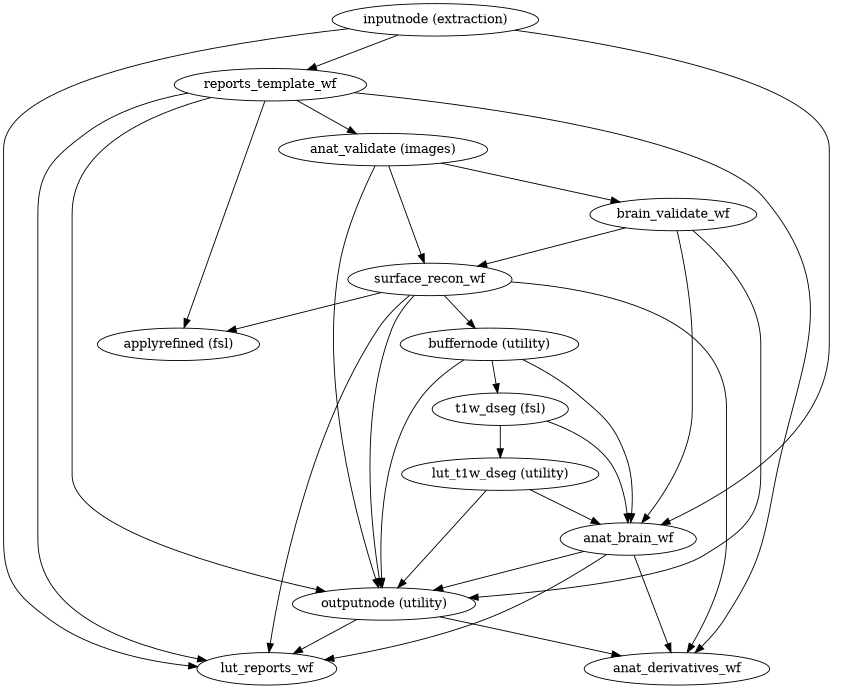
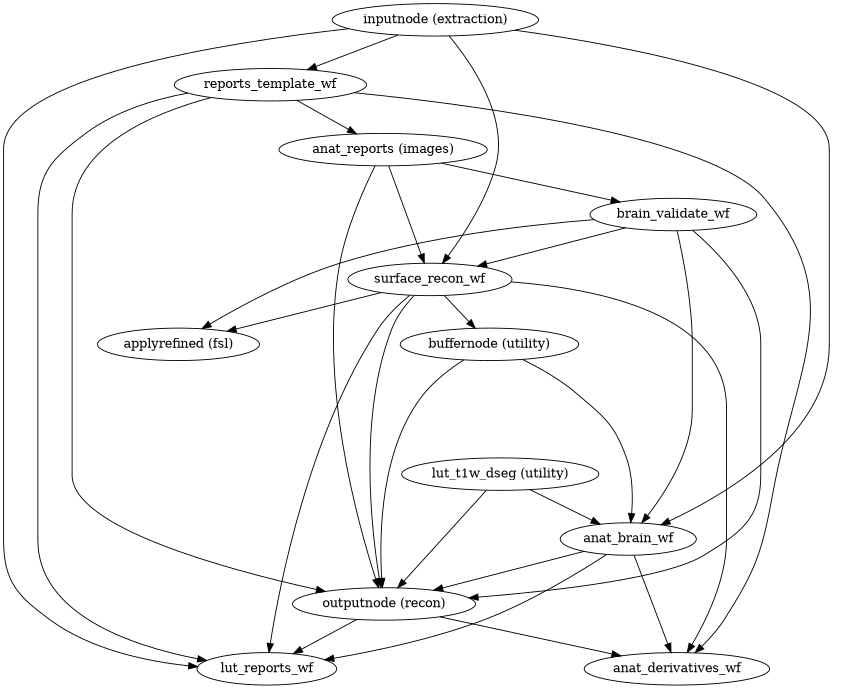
edge "inputnode (extraction)" -> "surface_recon_wf": added
node "anat_validate (images)": label "anat_validate (images)" -> "anat_reports (images)"
edge "reports_template_wf" -> "applyrefined (fsl)": now "brain_validate_wf" -> "applyrefined (fsl)"
node "t1w_dseg (fsl)": removed
node "outputnode (utility)": label "outputnode (utility)" -> "outputnode (recon)"
